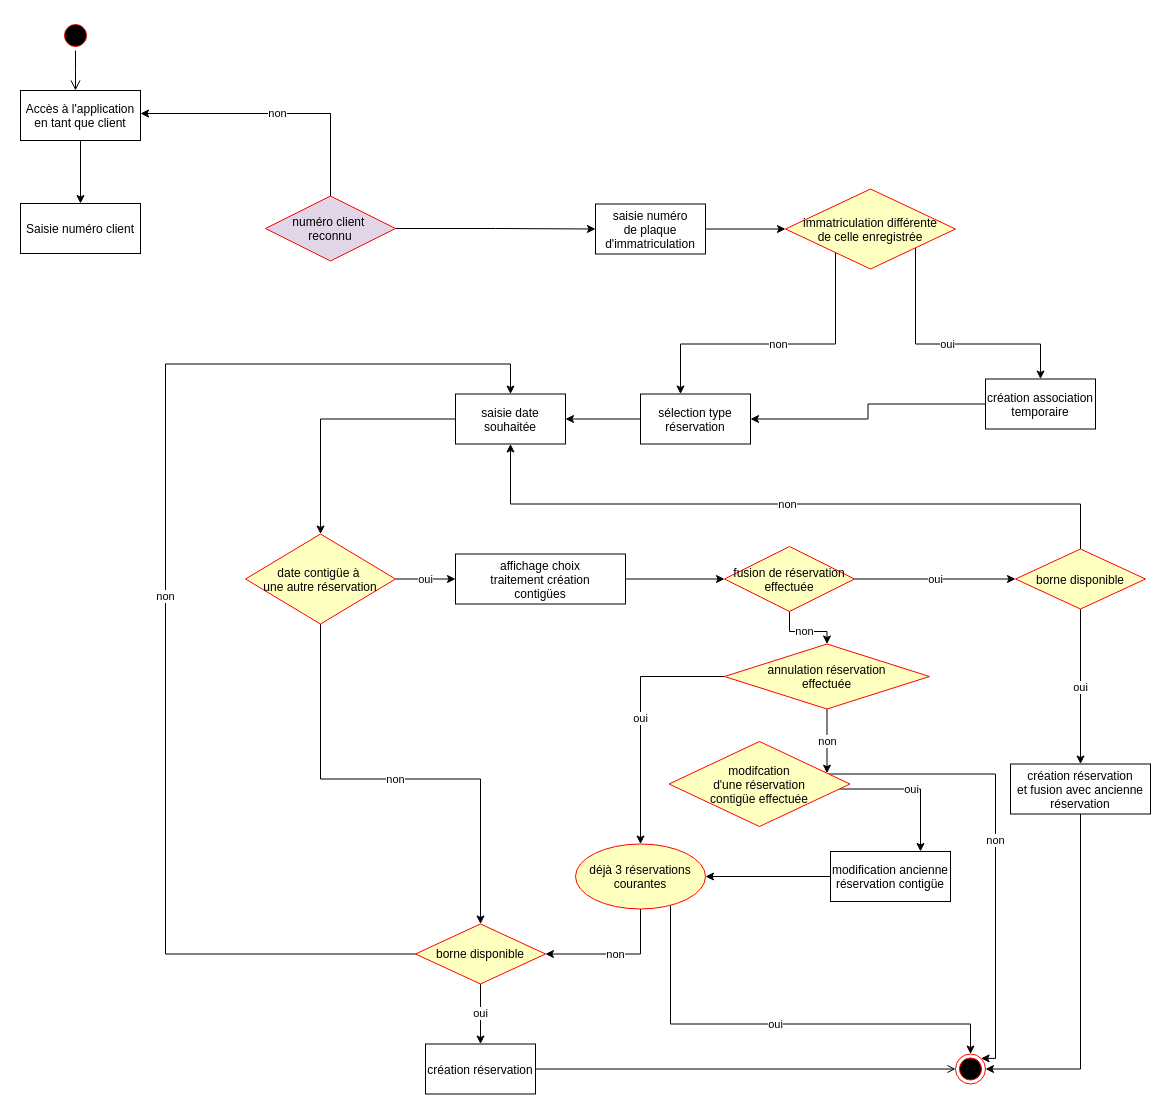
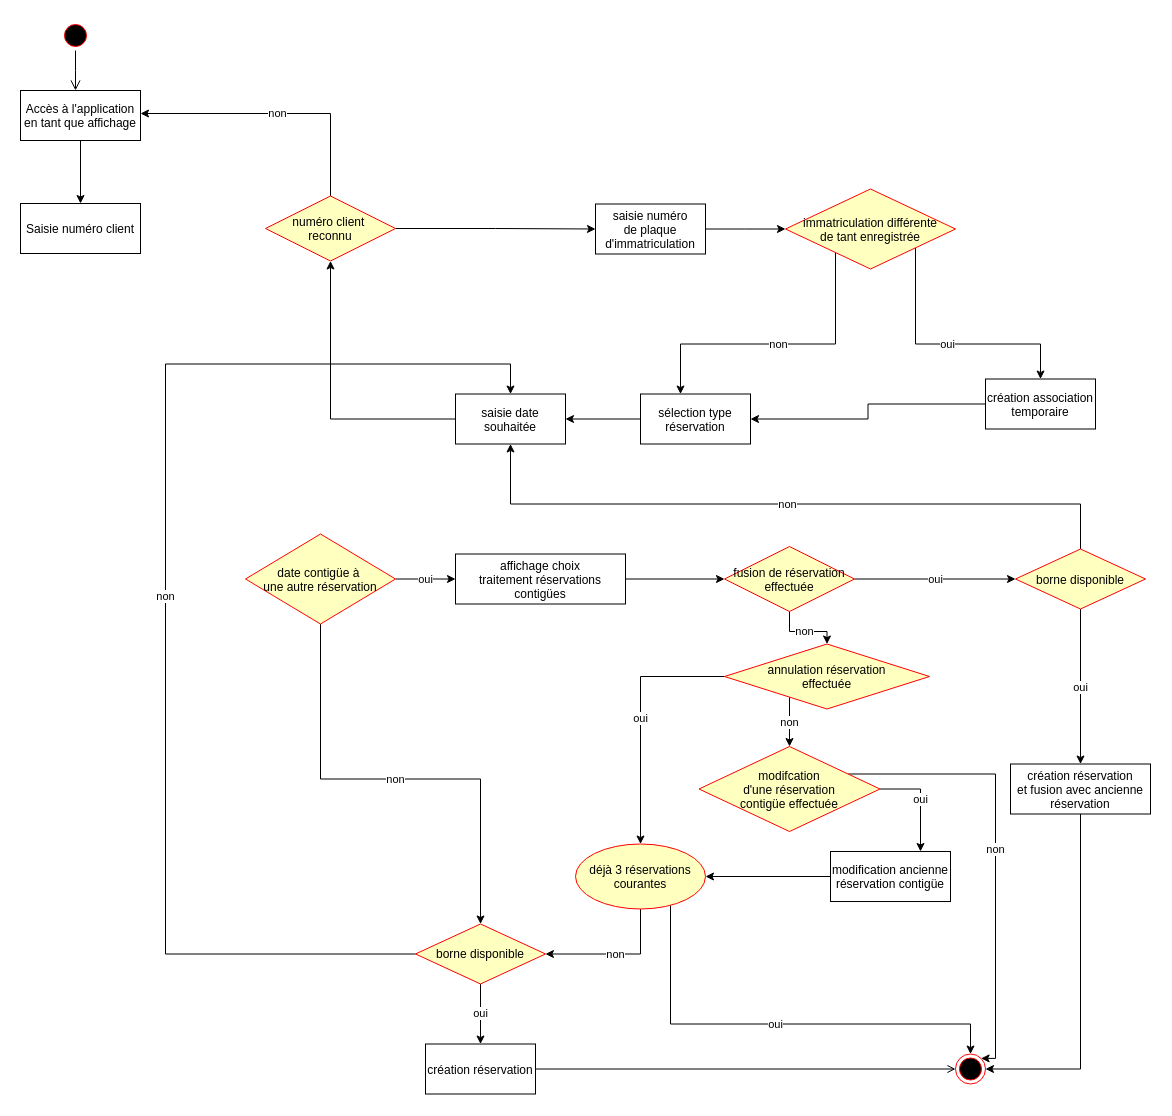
node "Accès à l'application en tant que client": label "Accès à l'application en tant que client" -> "Accès à l'application en tant que affichage"
node "immatriculation différente de celle enregistrée": label "immatriculation différente de celle enregistrée" -> "immatriculation différente de tant enregistrée"
node "numéro client reconnu": fillcolor #e1d5e7 -> #ffffc0
edge "saisie date souhaitée" -> "date contigüe à une autre réservation": now "saisie date souhaitée" -> "numéro client reconnu"
node "affichage choix traitement création contigües": label "affichage choix traitement création contigües" -> "affichage choix traitement réservations contigües"
node "modifcation d'une réservation contigüe effectuée": moved (760, 784) -> (790, 789)
